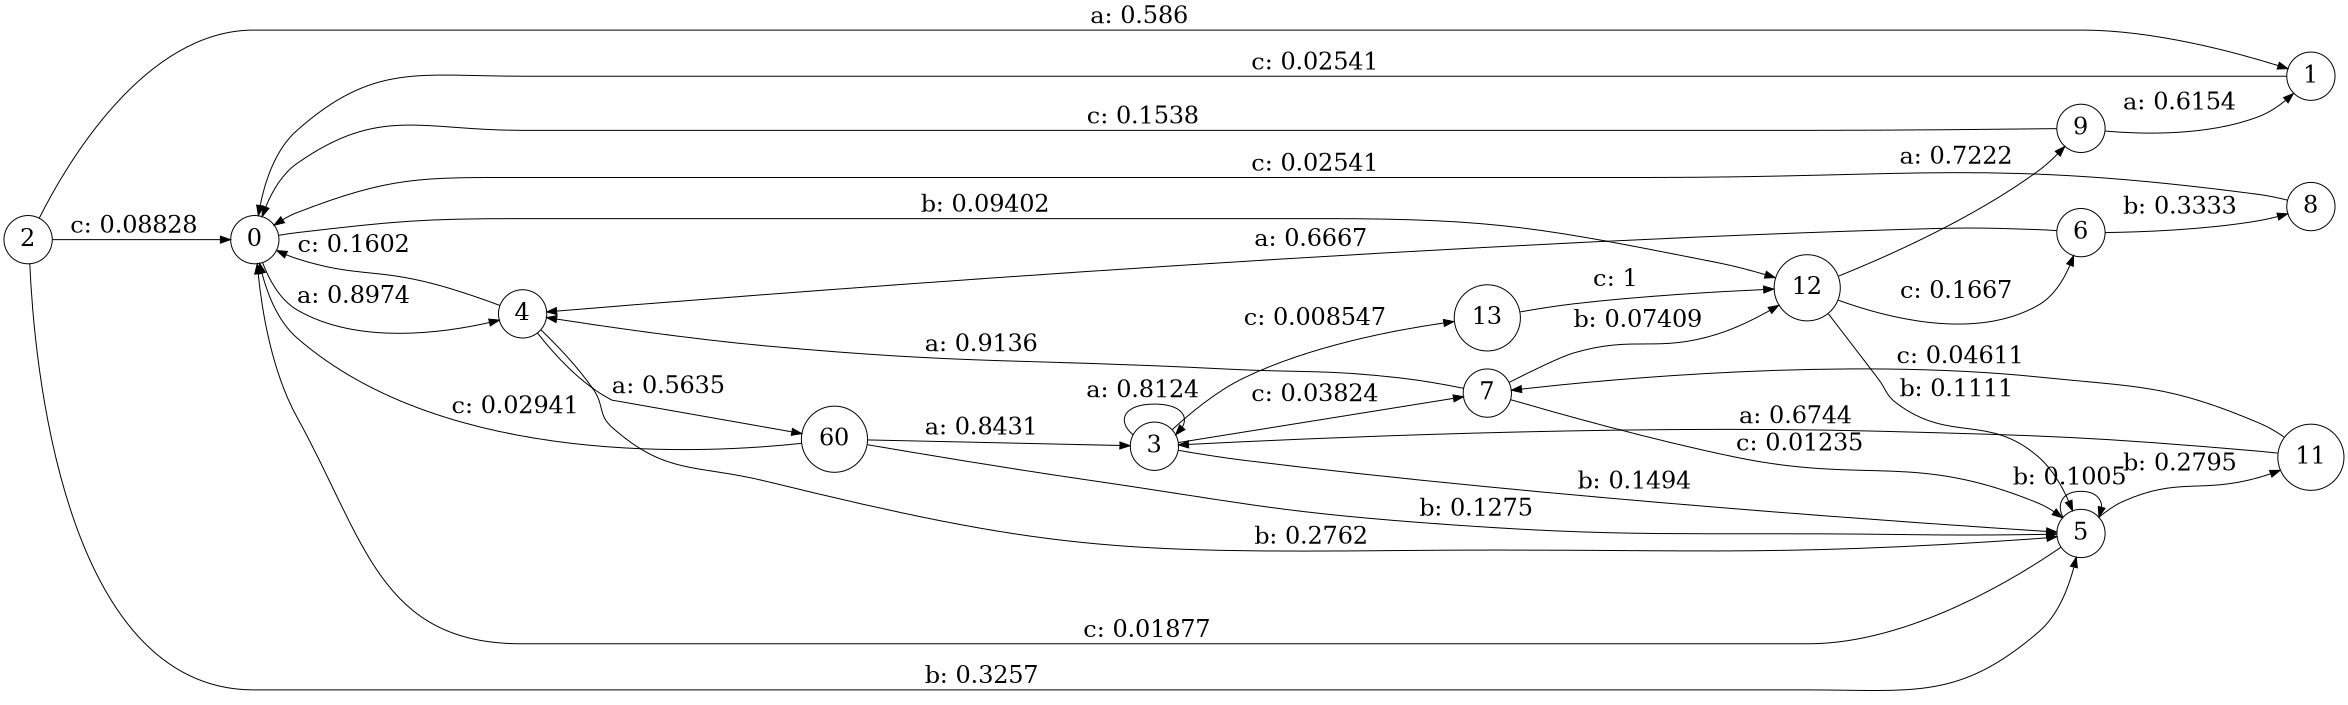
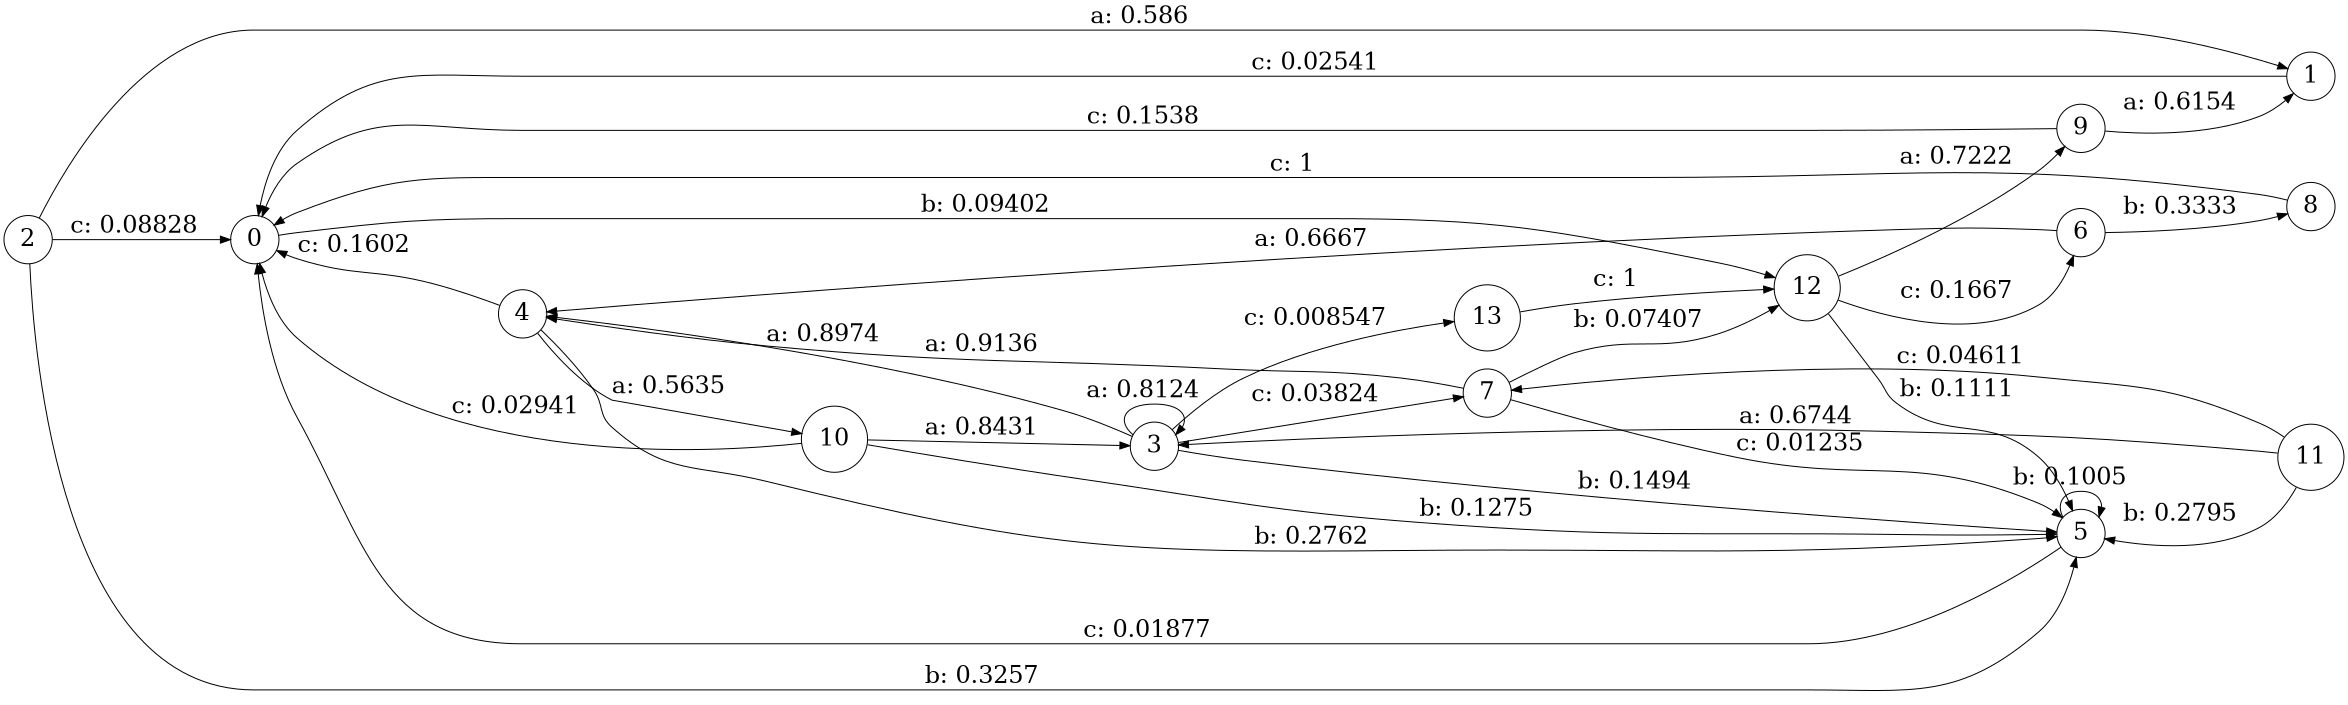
edge "8" -> "0": label "c: 0.02541  " -> "c: 1        "
edge "7" -> "12": label "b: 0.07409  " -> "b: 0.07407  "
edge "0" -> "4": now "3" -> "4"
node "60": label "60" -> "10"
edge "5" -> "11": reversed
